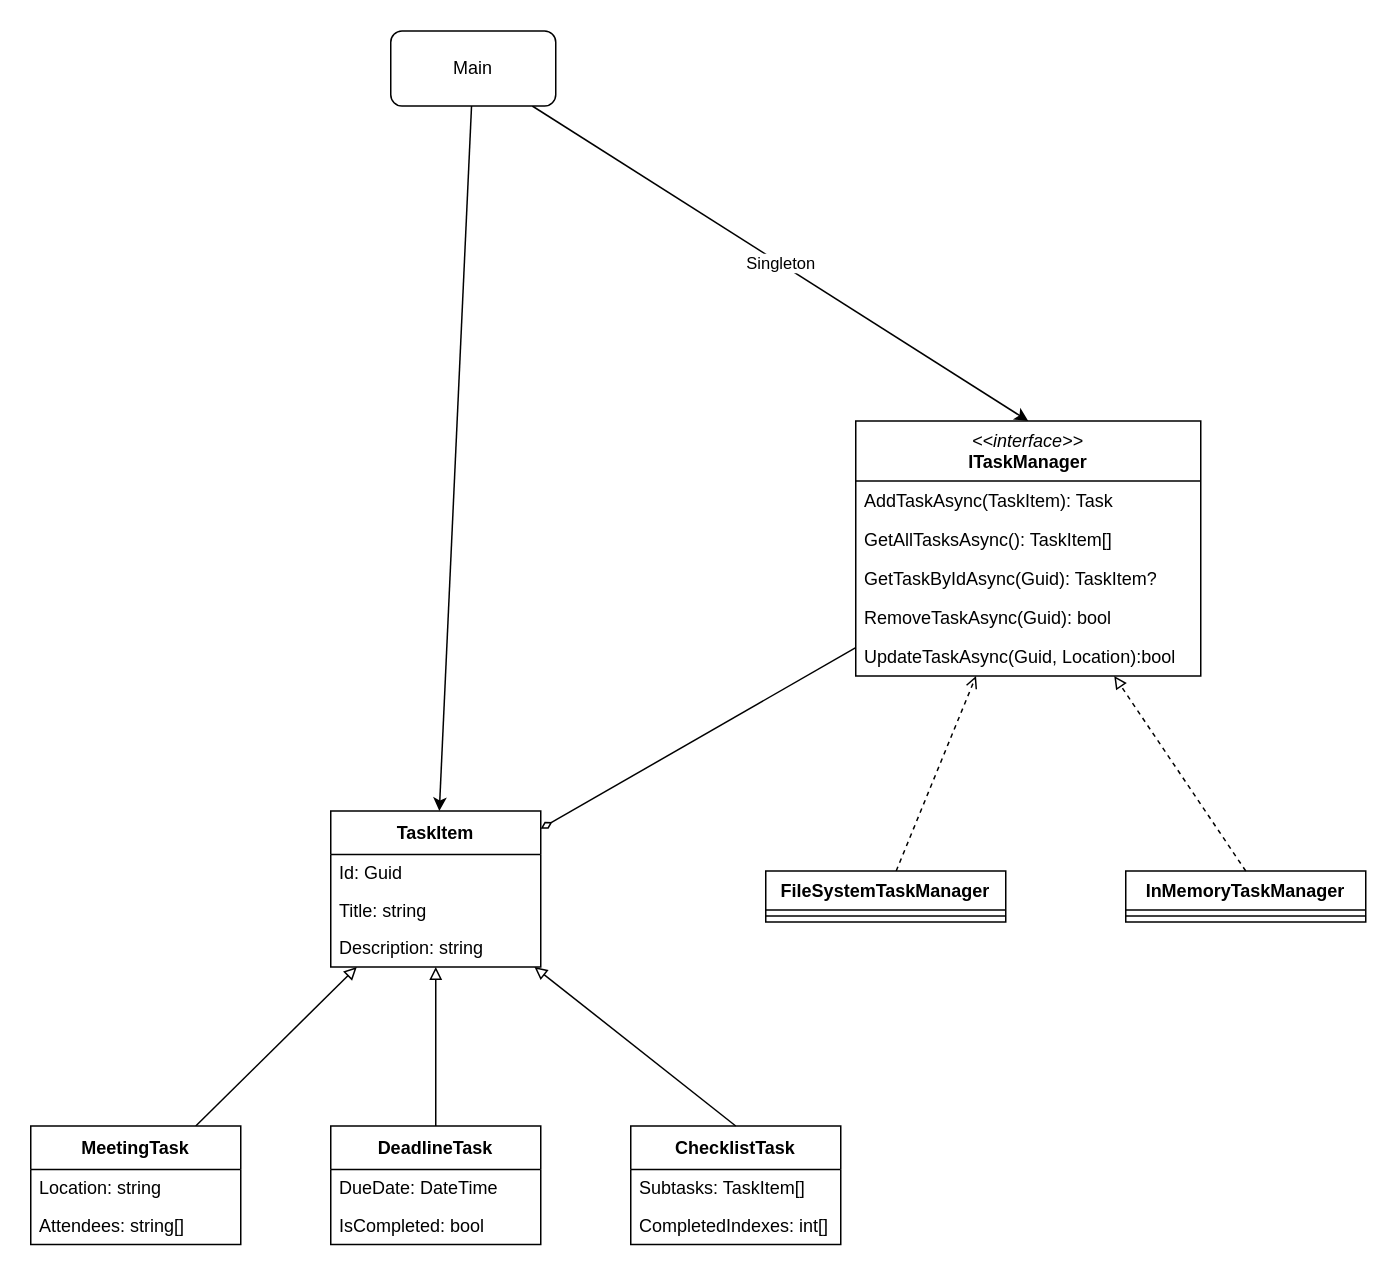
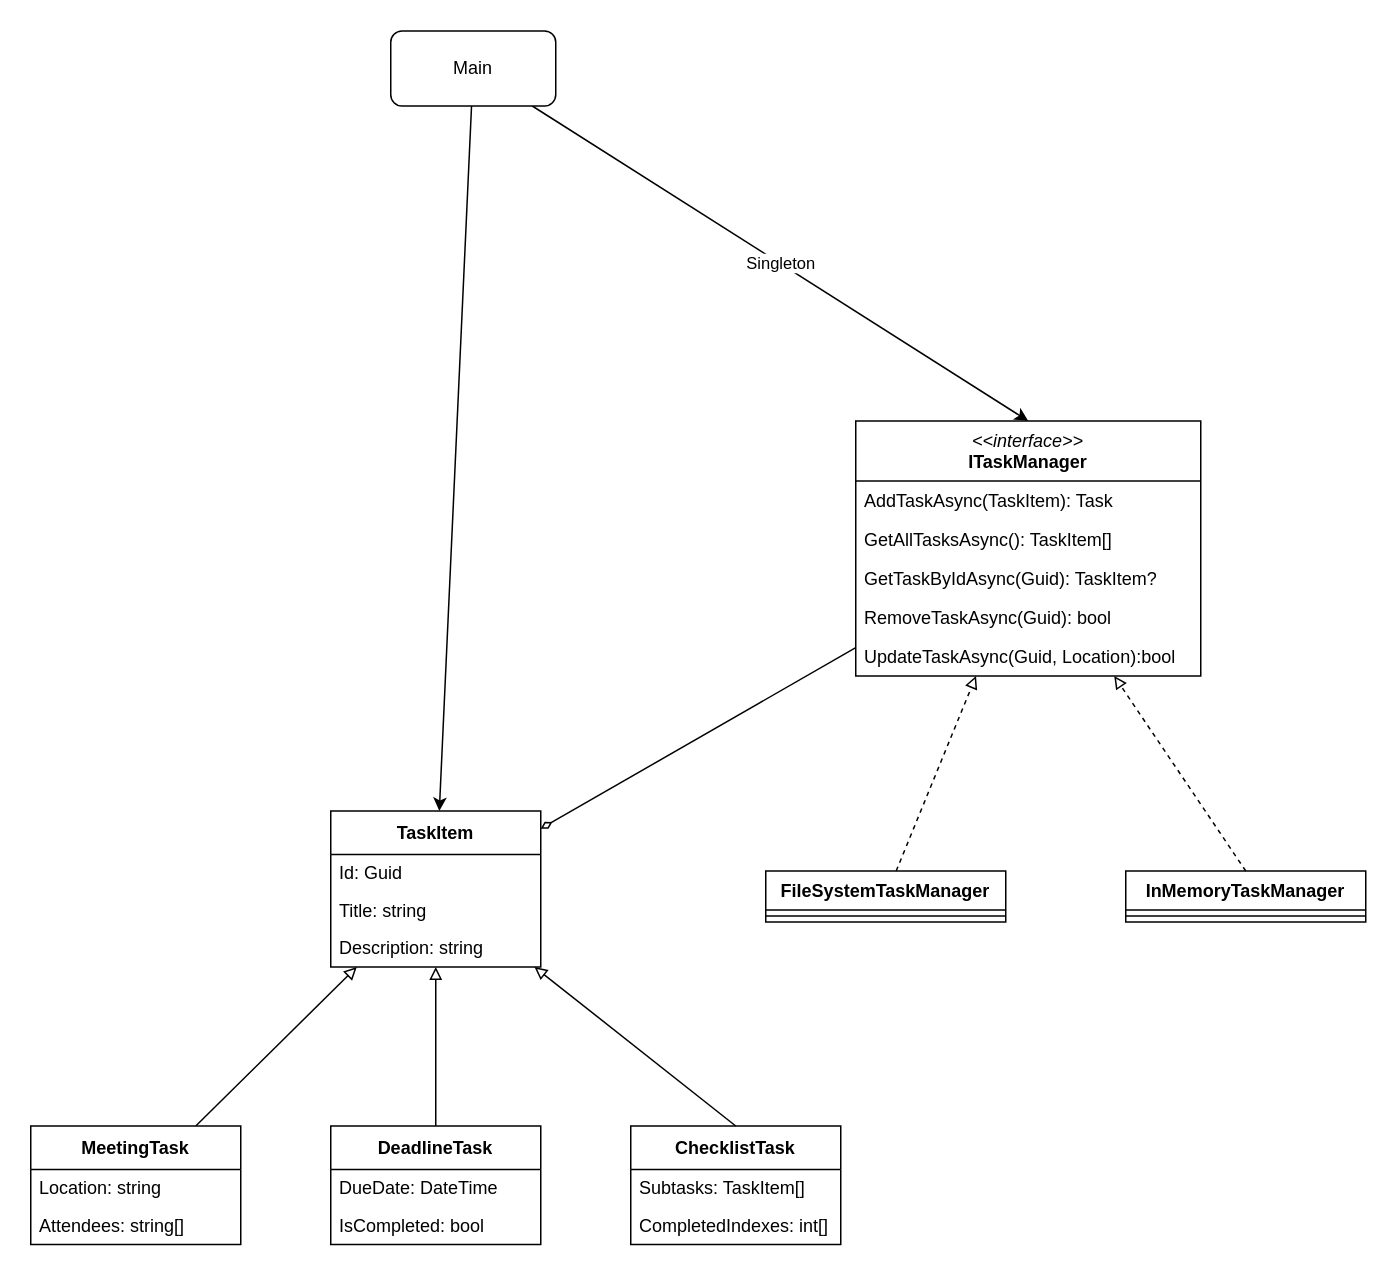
edge "FileSystemTaskManager" -> "<<interface>> ITaskManager": arrowhead open -> block
